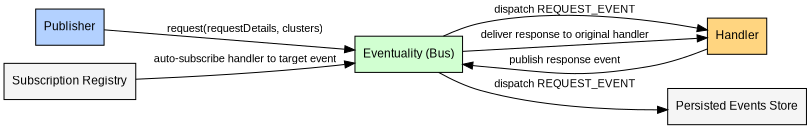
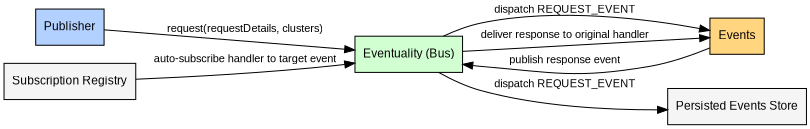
node "Handler": label "Handler" -> "Events"
